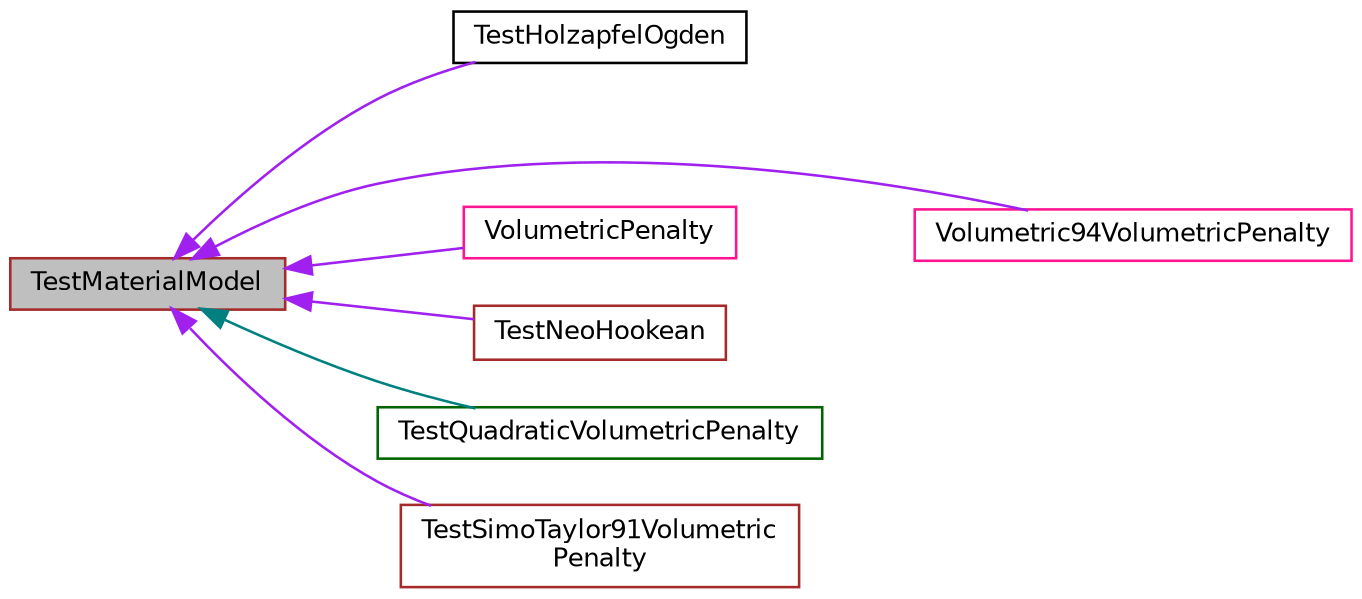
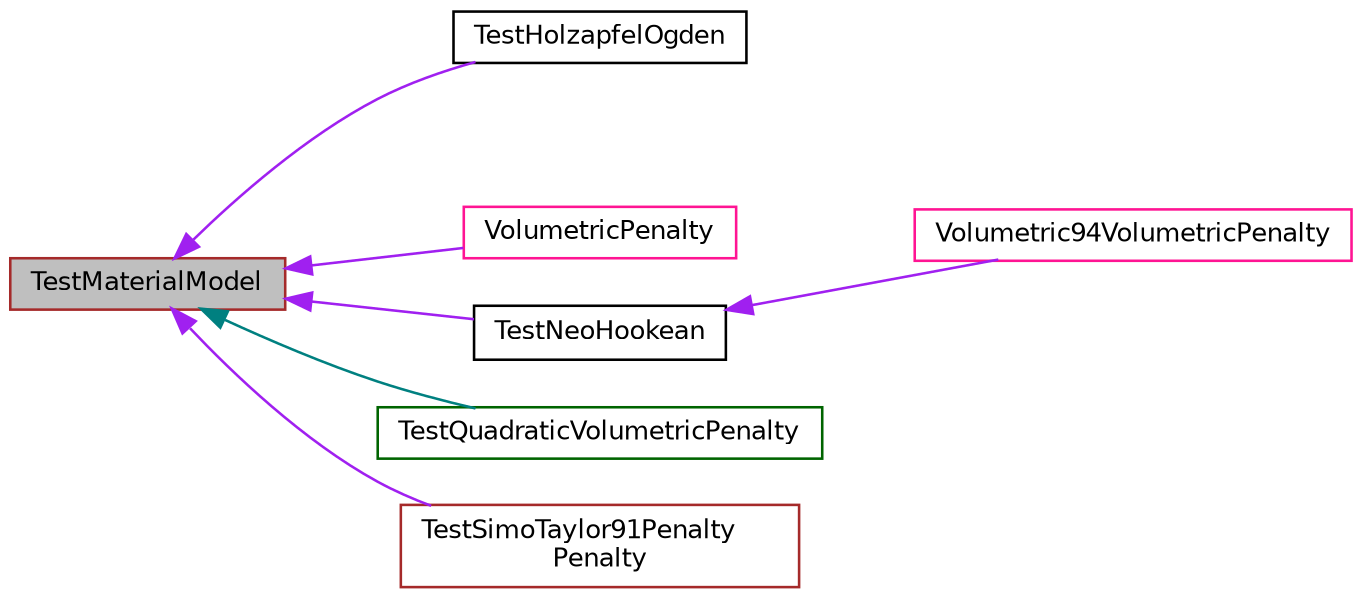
edge "Volumetric94VolumetricPenalty" -> "TestMaterialModel": now "Volumetric94VolumetricPenalty" -> "TestNeoHookean"
node "TestNeoHookean": color brown -> black
node "TestSimoTaylor91Volumetric Penalty": label "TestSimoTaylor91Volumetric Penalty" -> "TestSimoTaylor91Penalty Penalty"
